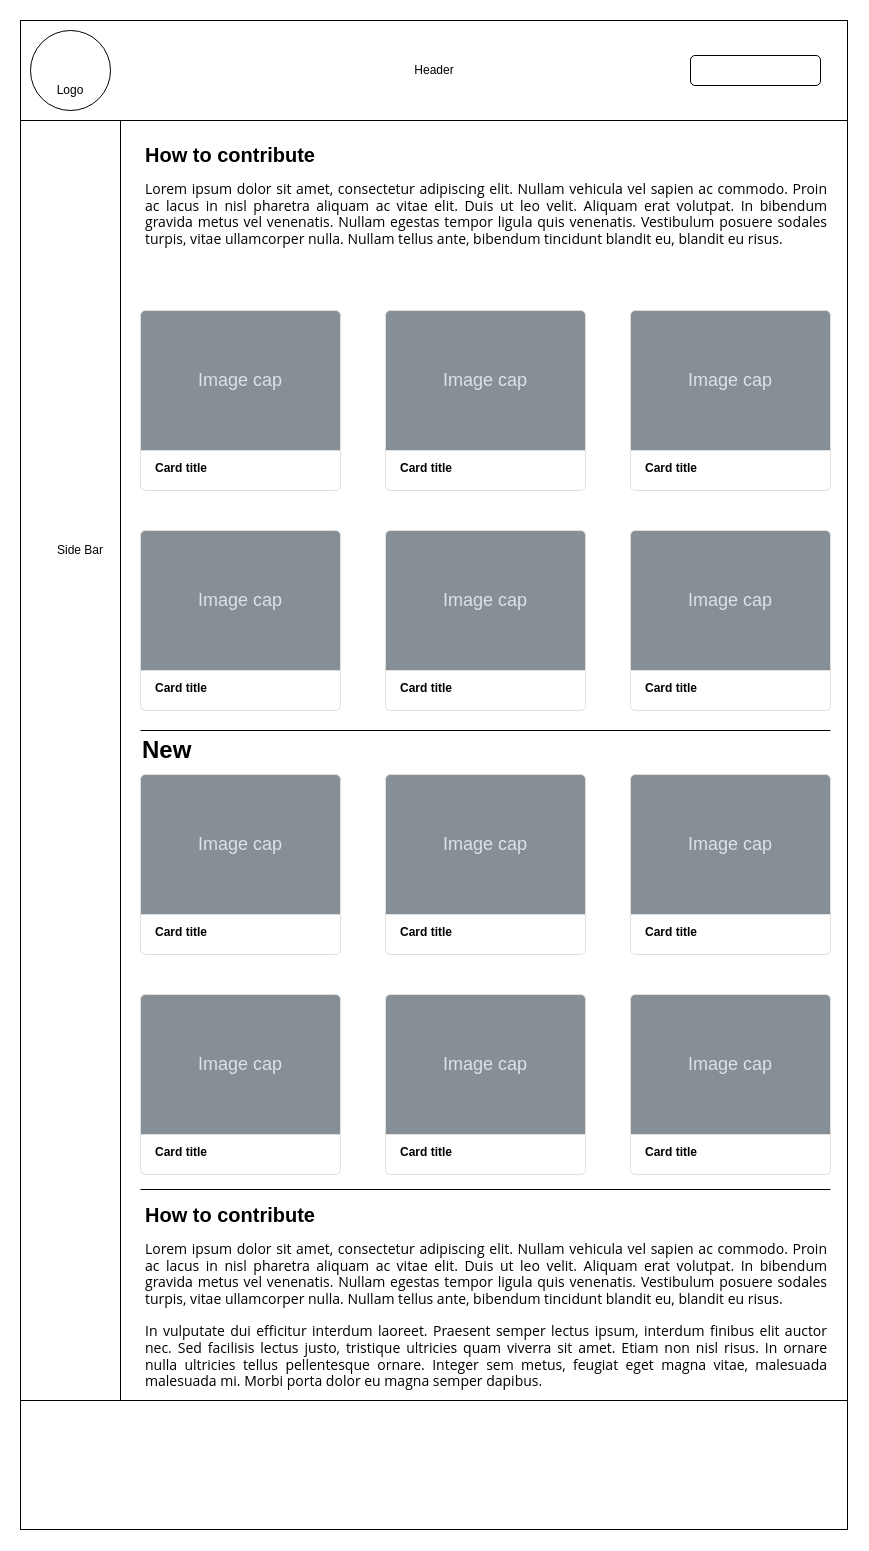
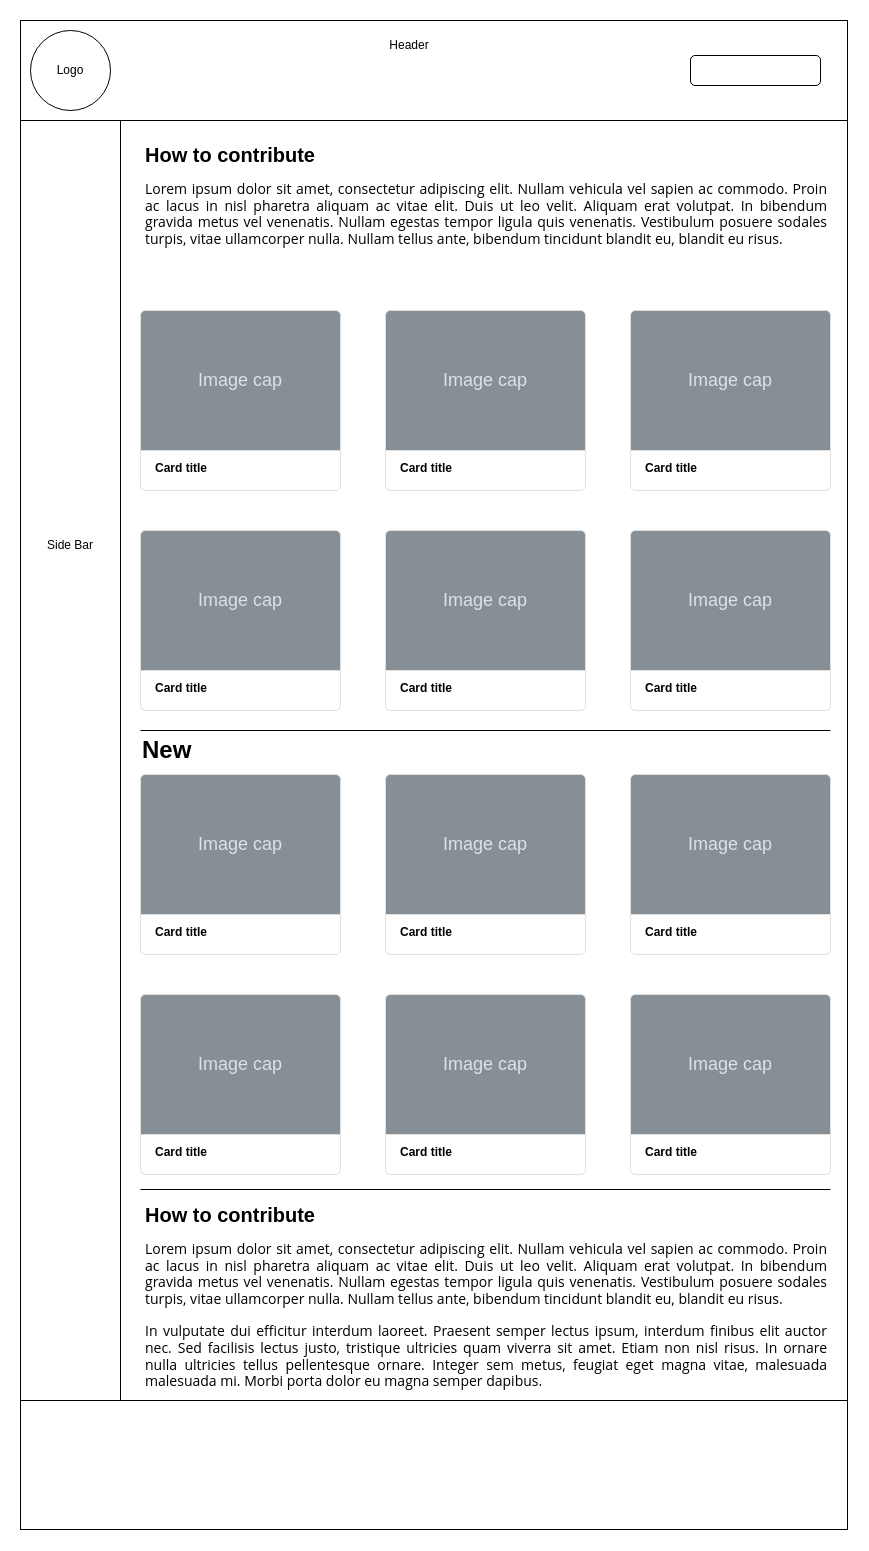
node "Header": moved (435, 71) -> (410, 46)
node "Logo": moved (71, 91) -> (71, 71)
node "Side Bar": moved (81, 551) -> (71, 546)
